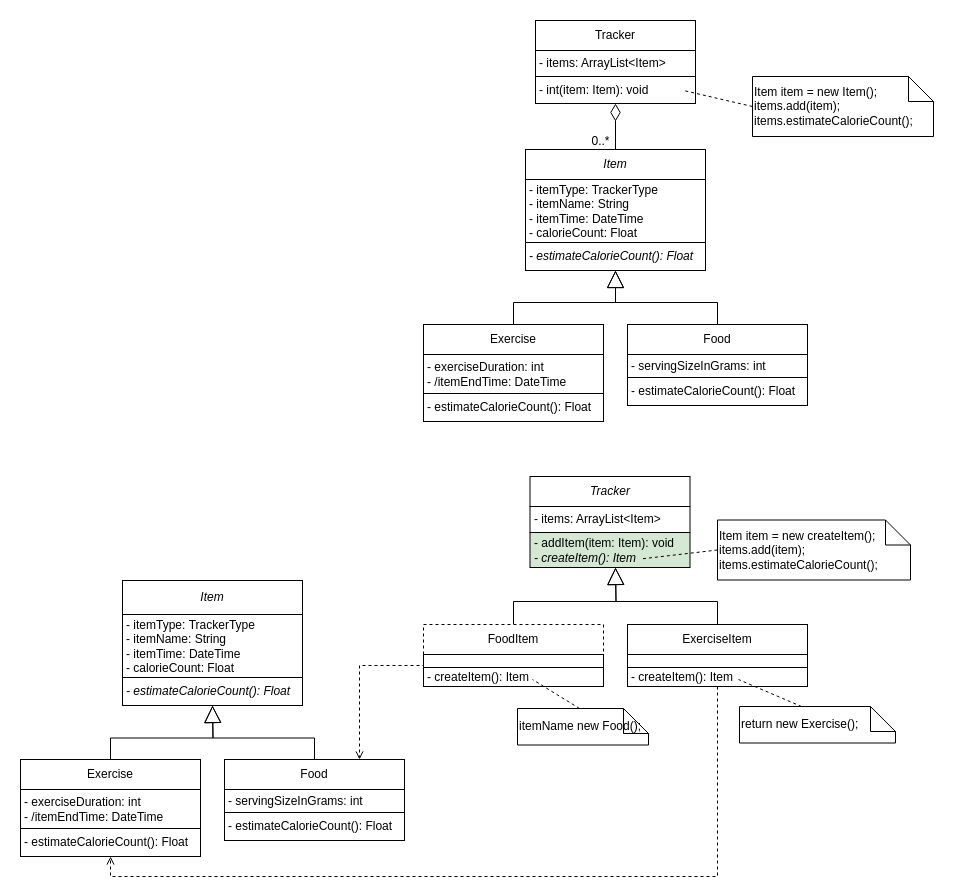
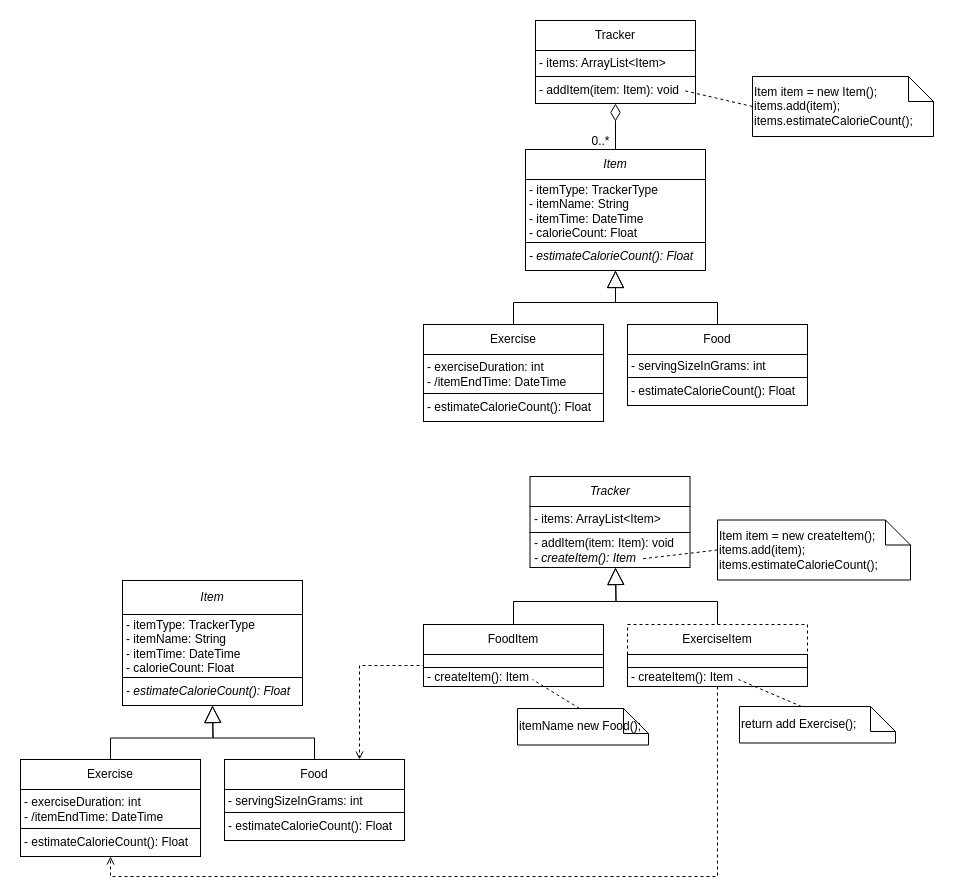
node "- int(item: Item): void": label "- int(item: Item): void" -> "- addItem(item: Item): void"
node "- addItem(item: Item): void - createItem(): Item": fillcolor #d5e8d4 -> #ffffff
node "FoodItem": style dashed -> solid
node "ExerciseItem": style solid -> dashed
node "return new Exercise();": label "return new Exercise();" -> "return add Exercise();"
